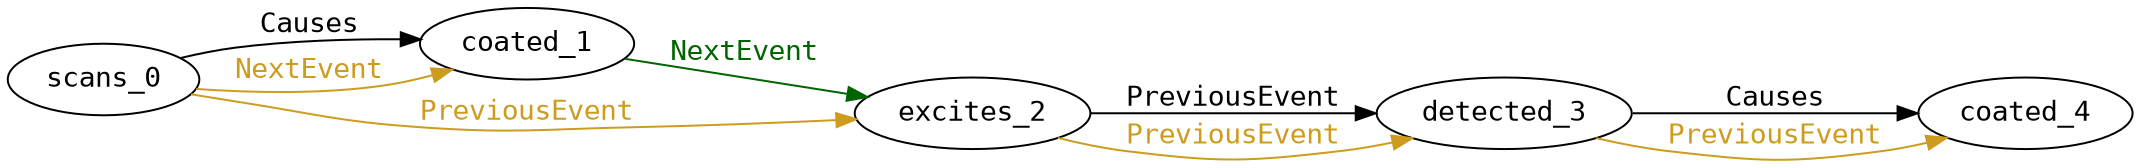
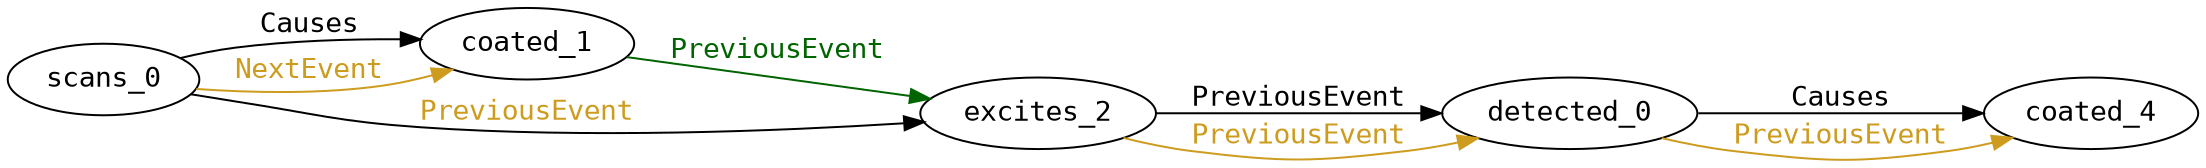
edge "coated_1" -> "excites_2": label "NextEvent" -> "PreviousEvent"
node "detected_3": label "detected_3" -> "detected_0"
edge "scans_0" -> "excites_2": color goldenrod3 -> Black
